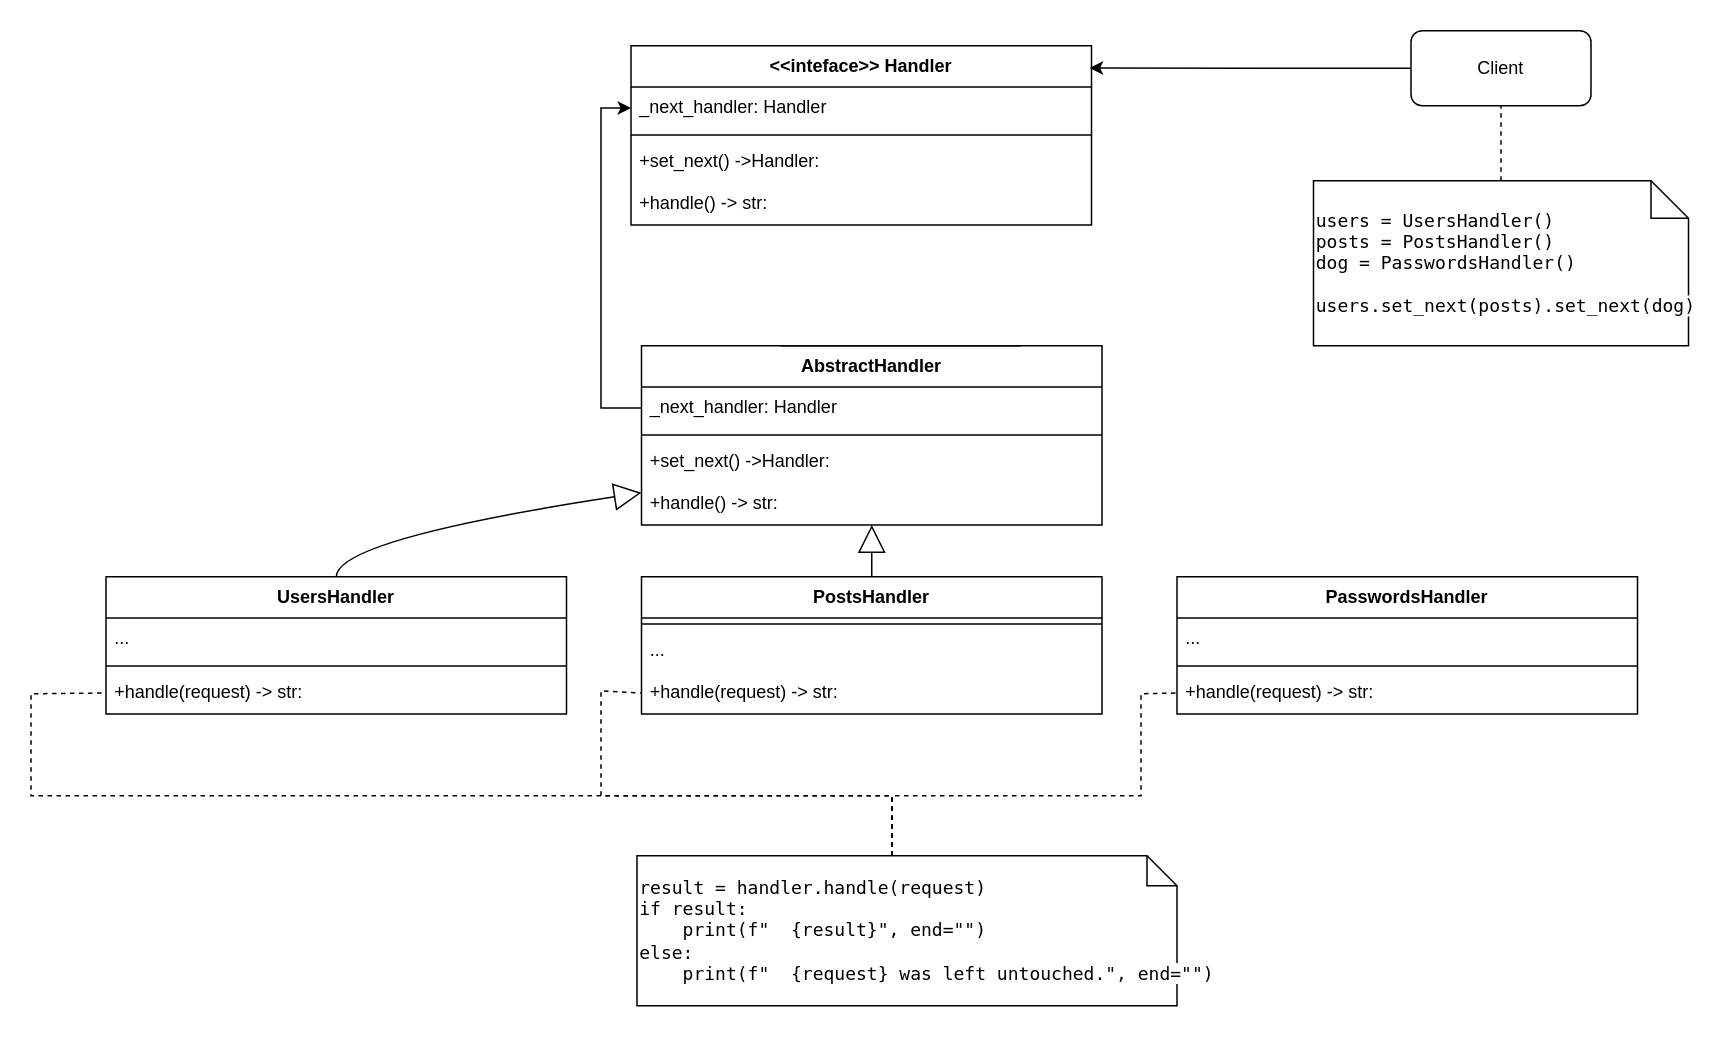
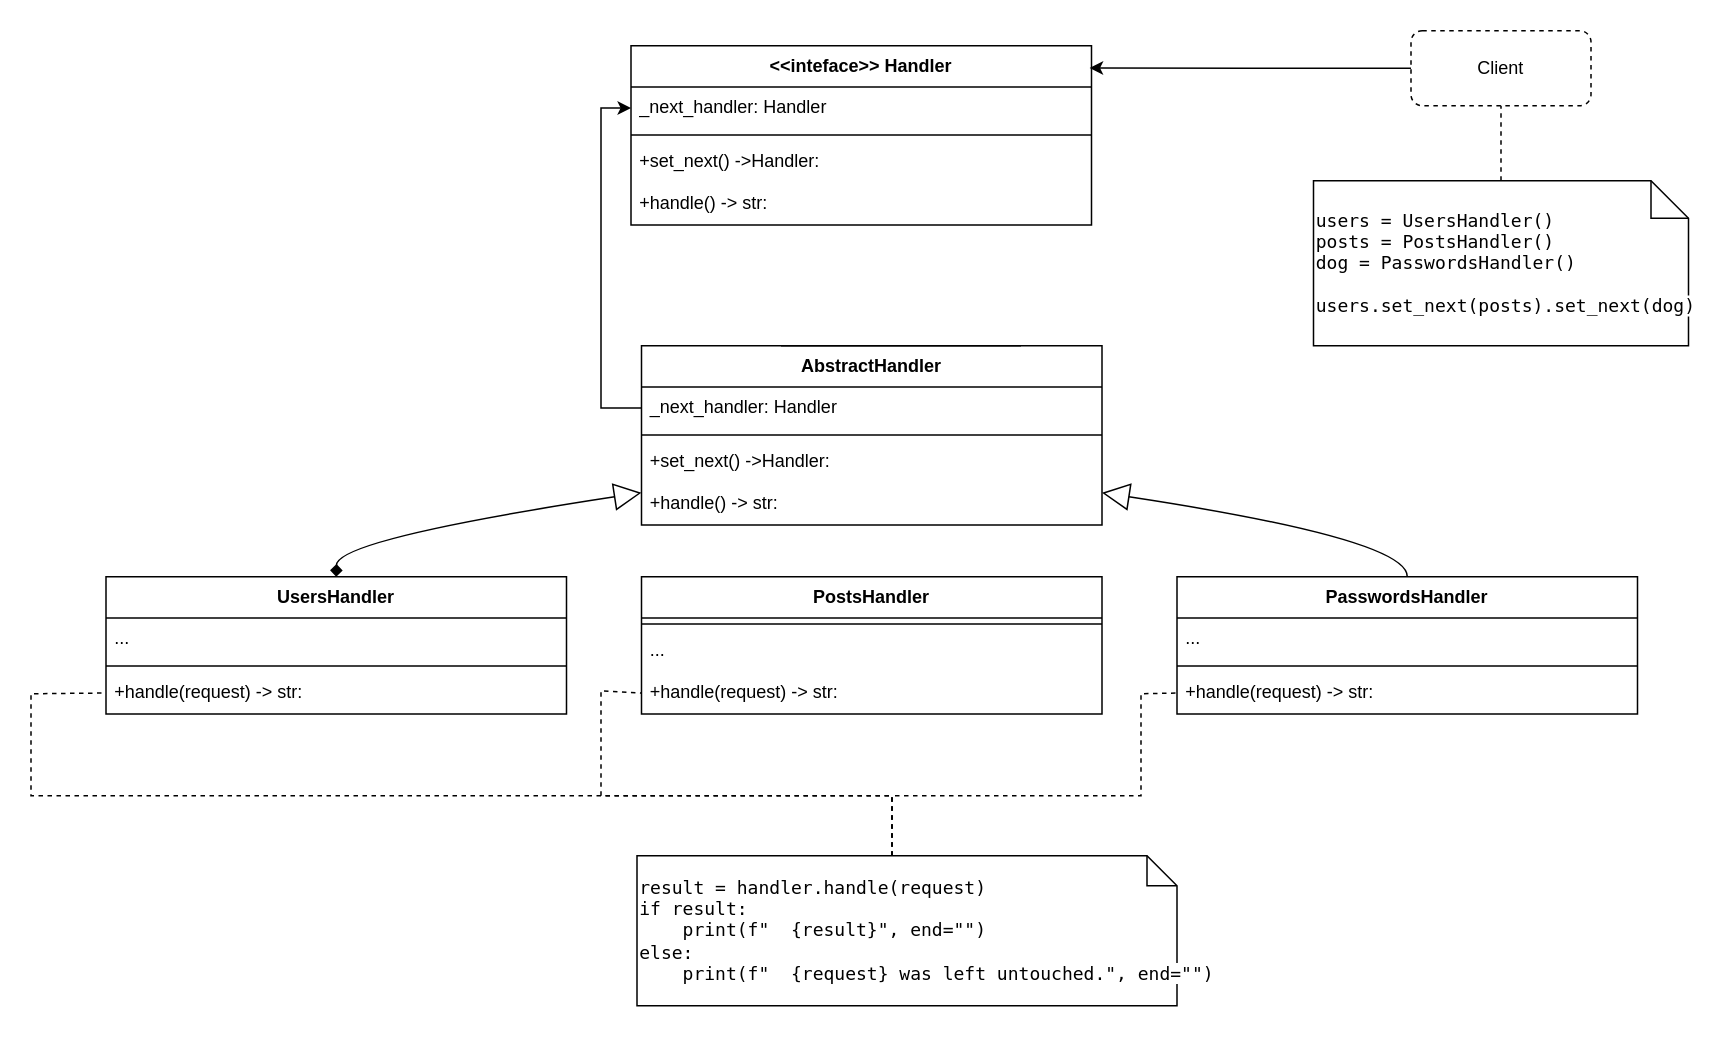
node "Client": style solid -> dashed
edge "PasswordsHandler" -> "AbstractHandler": added
edge "UsersHandler" -> "AbstractHandler": arrowhead none -> diamond
edge "PostsHandler" -> "AbstractHandler": removed
